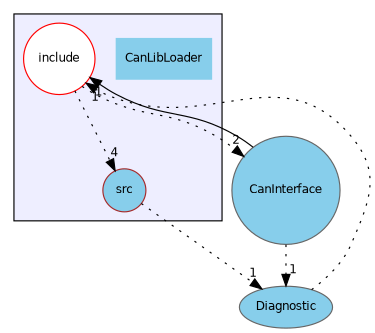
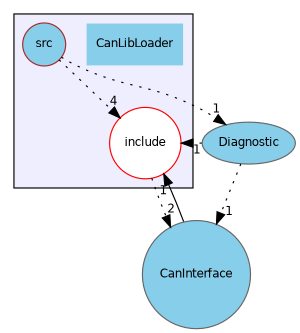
edge "include" -> "src": reversed
edge "CanInterface" -> "Diagnostic": reversed
